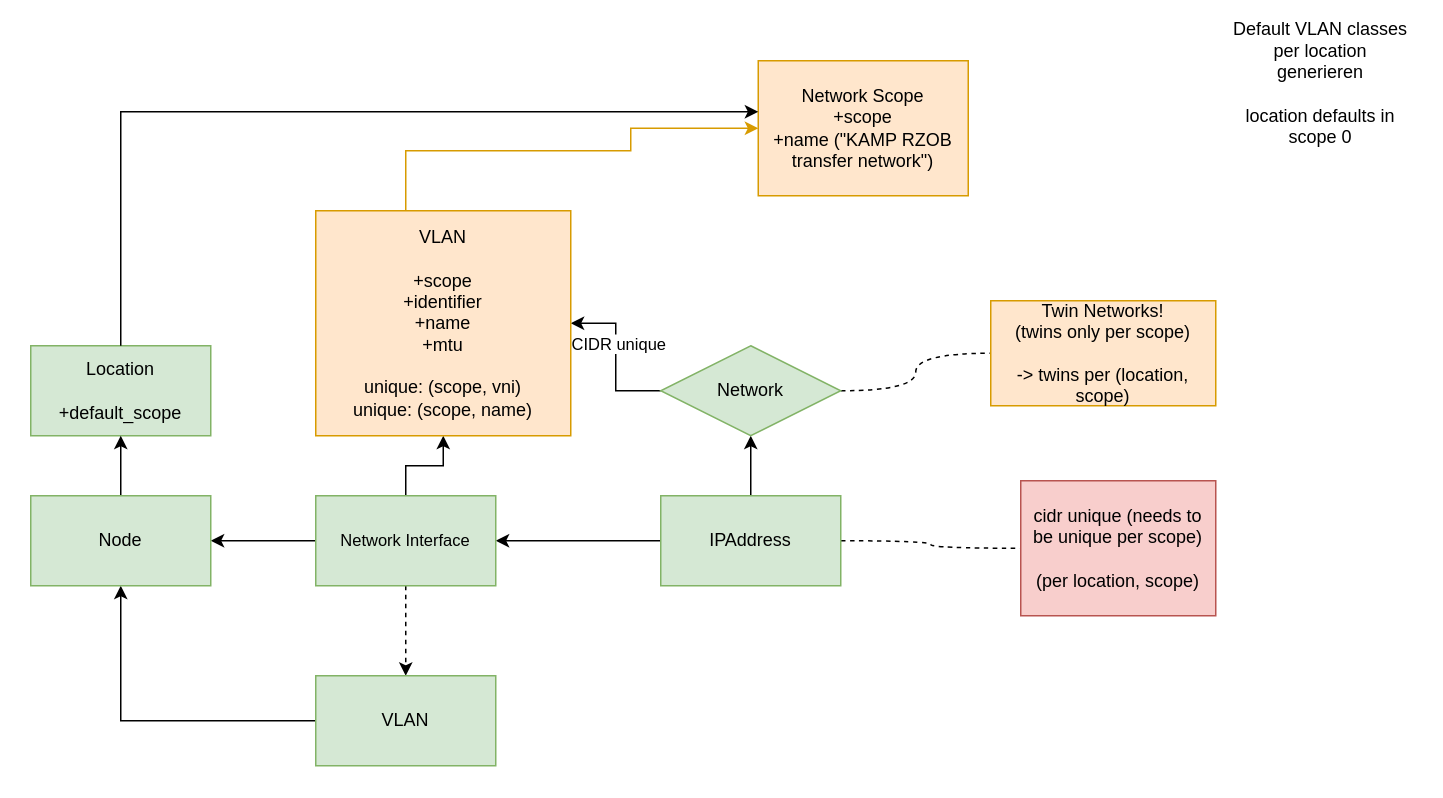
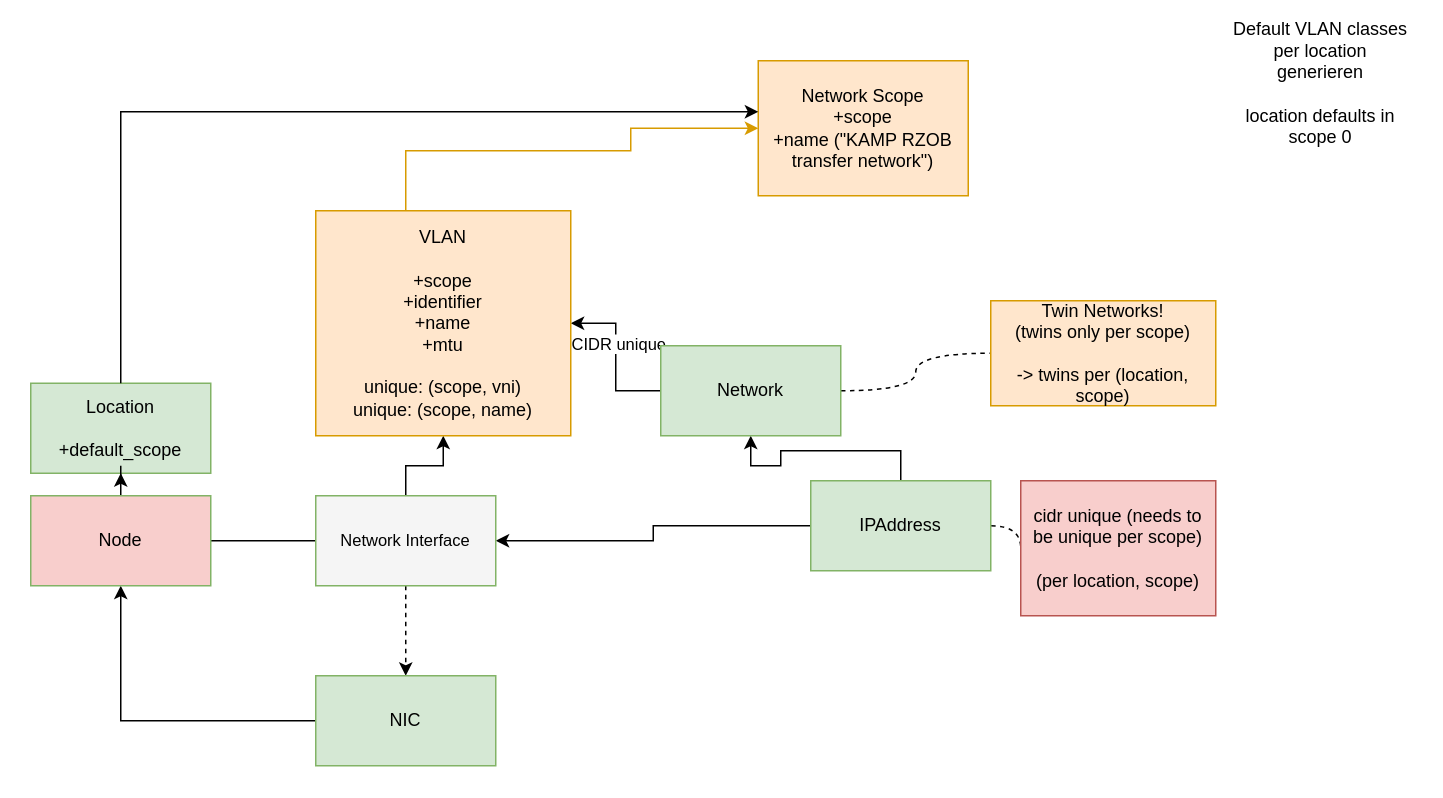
node "Location +default_scope": moved (121, 391) -> (121, 428)
node "Network": shape diamond -> rectangle
node "Node": fillcolor #d5e8d4 -> #f8cecc
edge "Network Interface" -> "Node": arrowhead classic -> none
node "Network Interface": fillcolor #d5e8d4 -> #f5f5f5
node "IPAddress": moved (751, 541) -> (901, 526)
node "VLAN": label "VLAN" -> "NIC"
